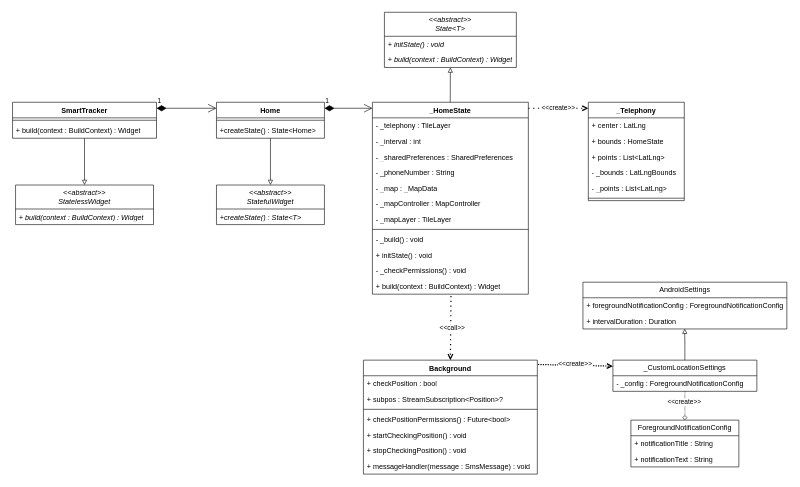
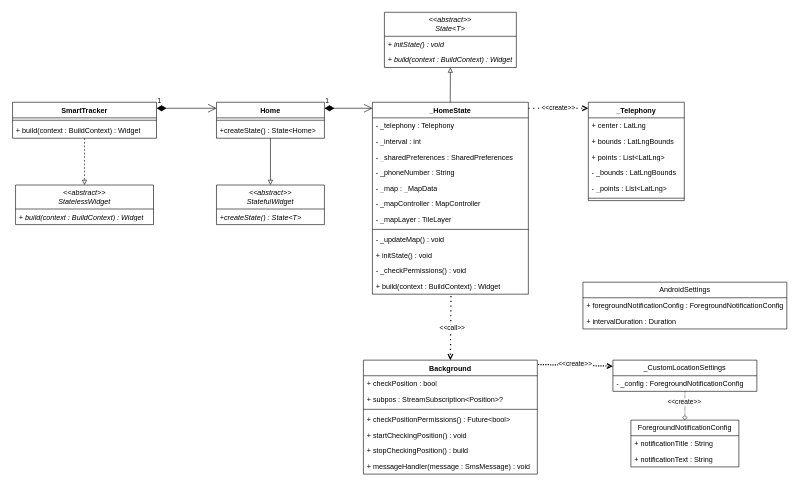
node "- _telephony : TileLayer": label "- _telephony : TileLayer" -> "- _telephony : Telephony"
node "+ bounds : HomeState": label "+ bounds : HomeState" -> "+ bounds : LatLngBounds"
edge "SmartTracker" -> "<<abstract>> StatelessWidget": style solid -> dashed
node "- _build() : void": label "- _build() : void" -> "- _updateMap() : void"
edge "_CustomLocationSettings" -> "+ intervalDuration : Duration": removed
node "+ stopCheckingPosition() : void": label "+ stopCheckingPosition() : void" -> "+ stopCheckingPosition() : build"
